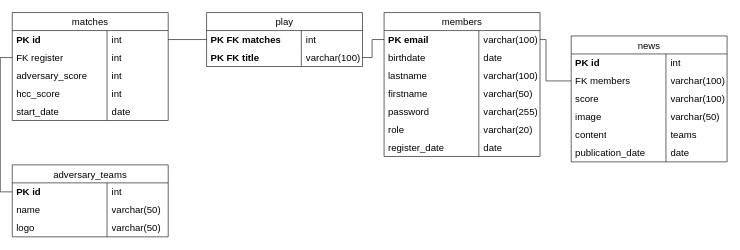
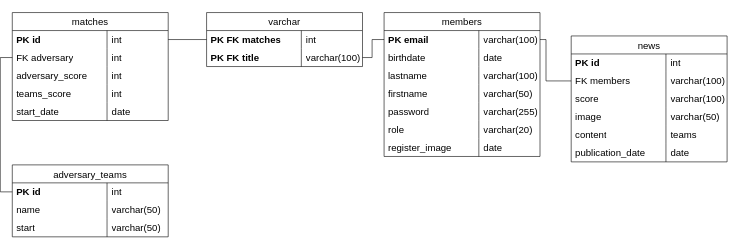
node "play": label "play" -> "varchar"
node "FK register": label "FK register" -> "FK adversary"
node "hcc_score": label "hcc_score" -> "teams_score"
node "register_date": label "register_date" -> "register_image"
node "logo": label "logo" -> "start"
